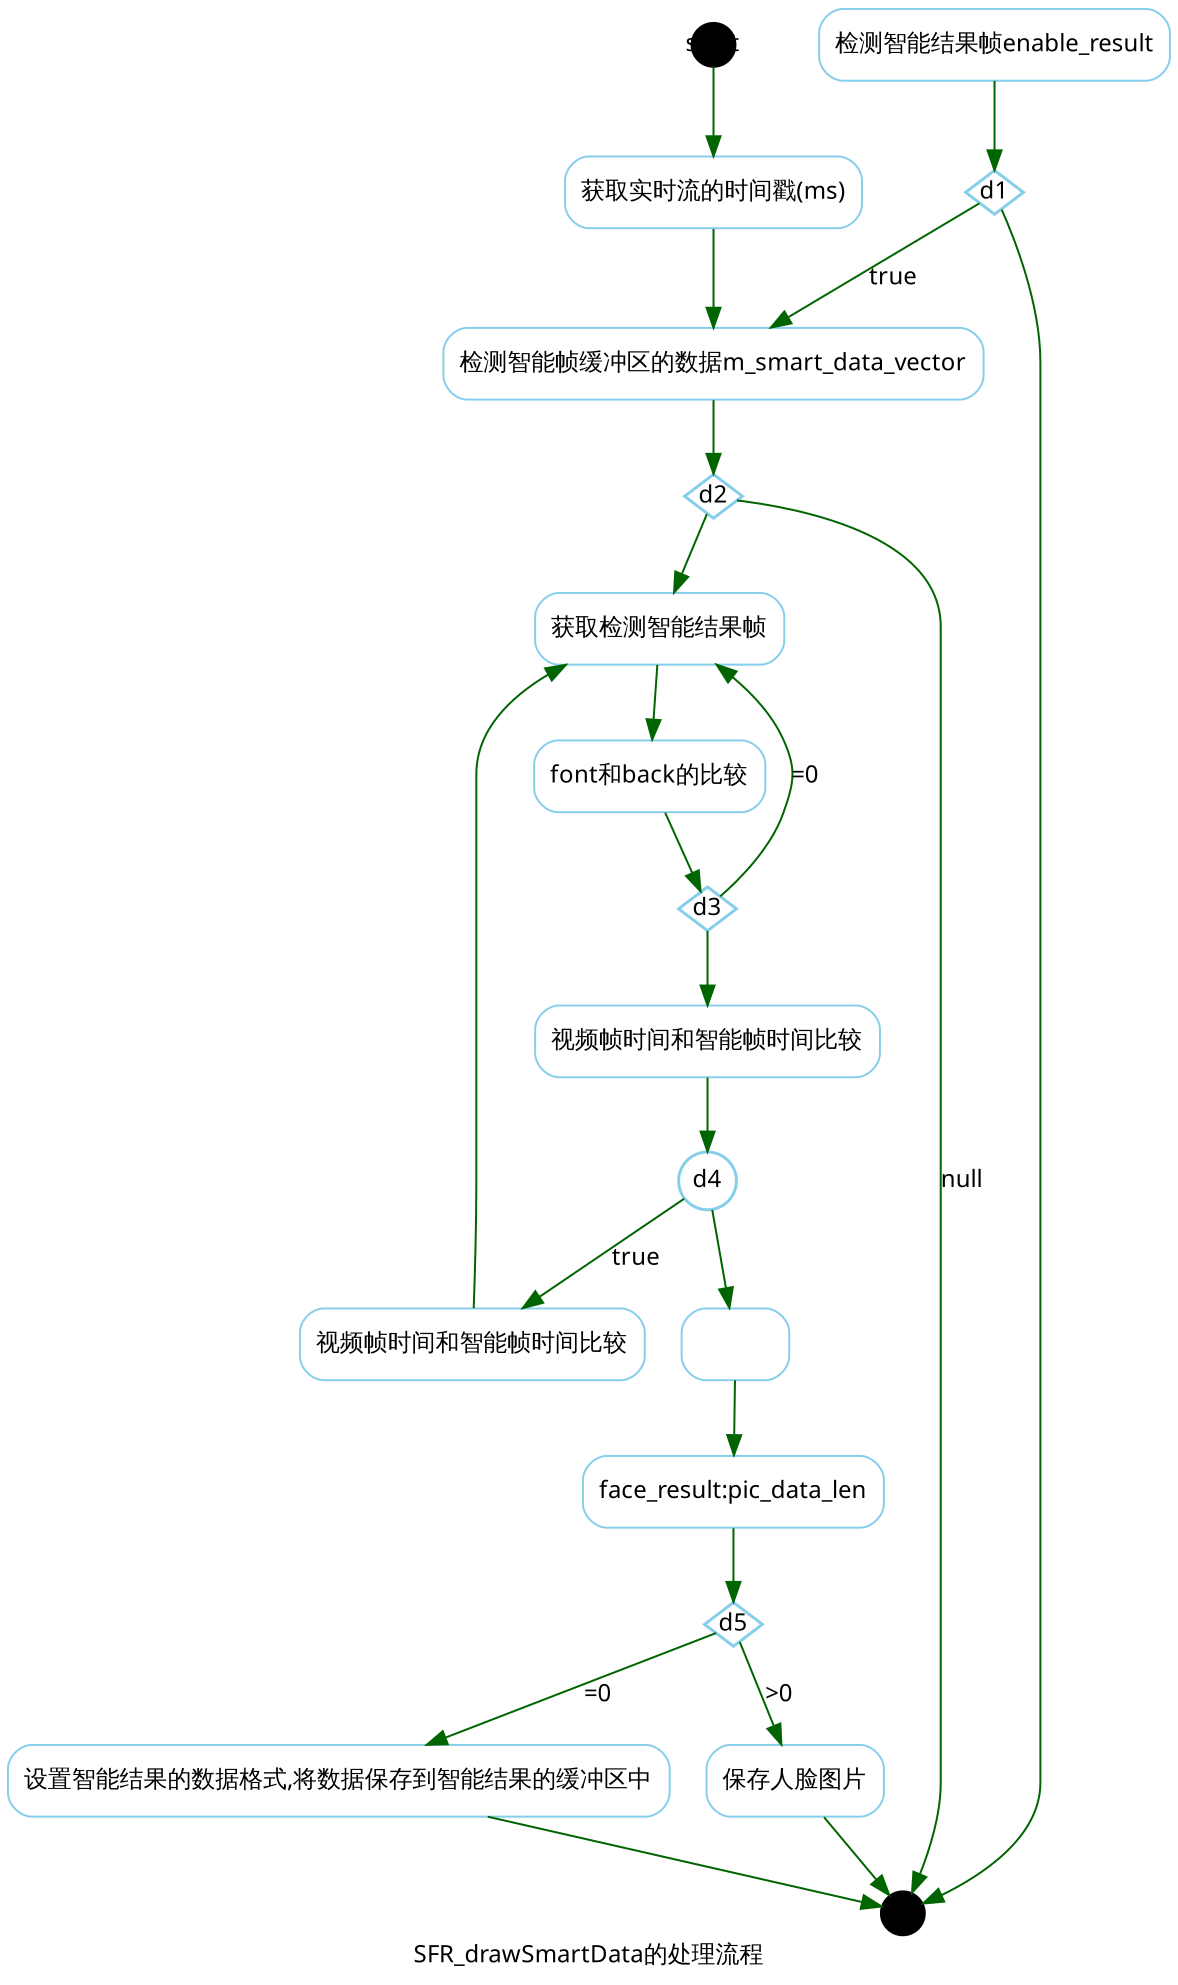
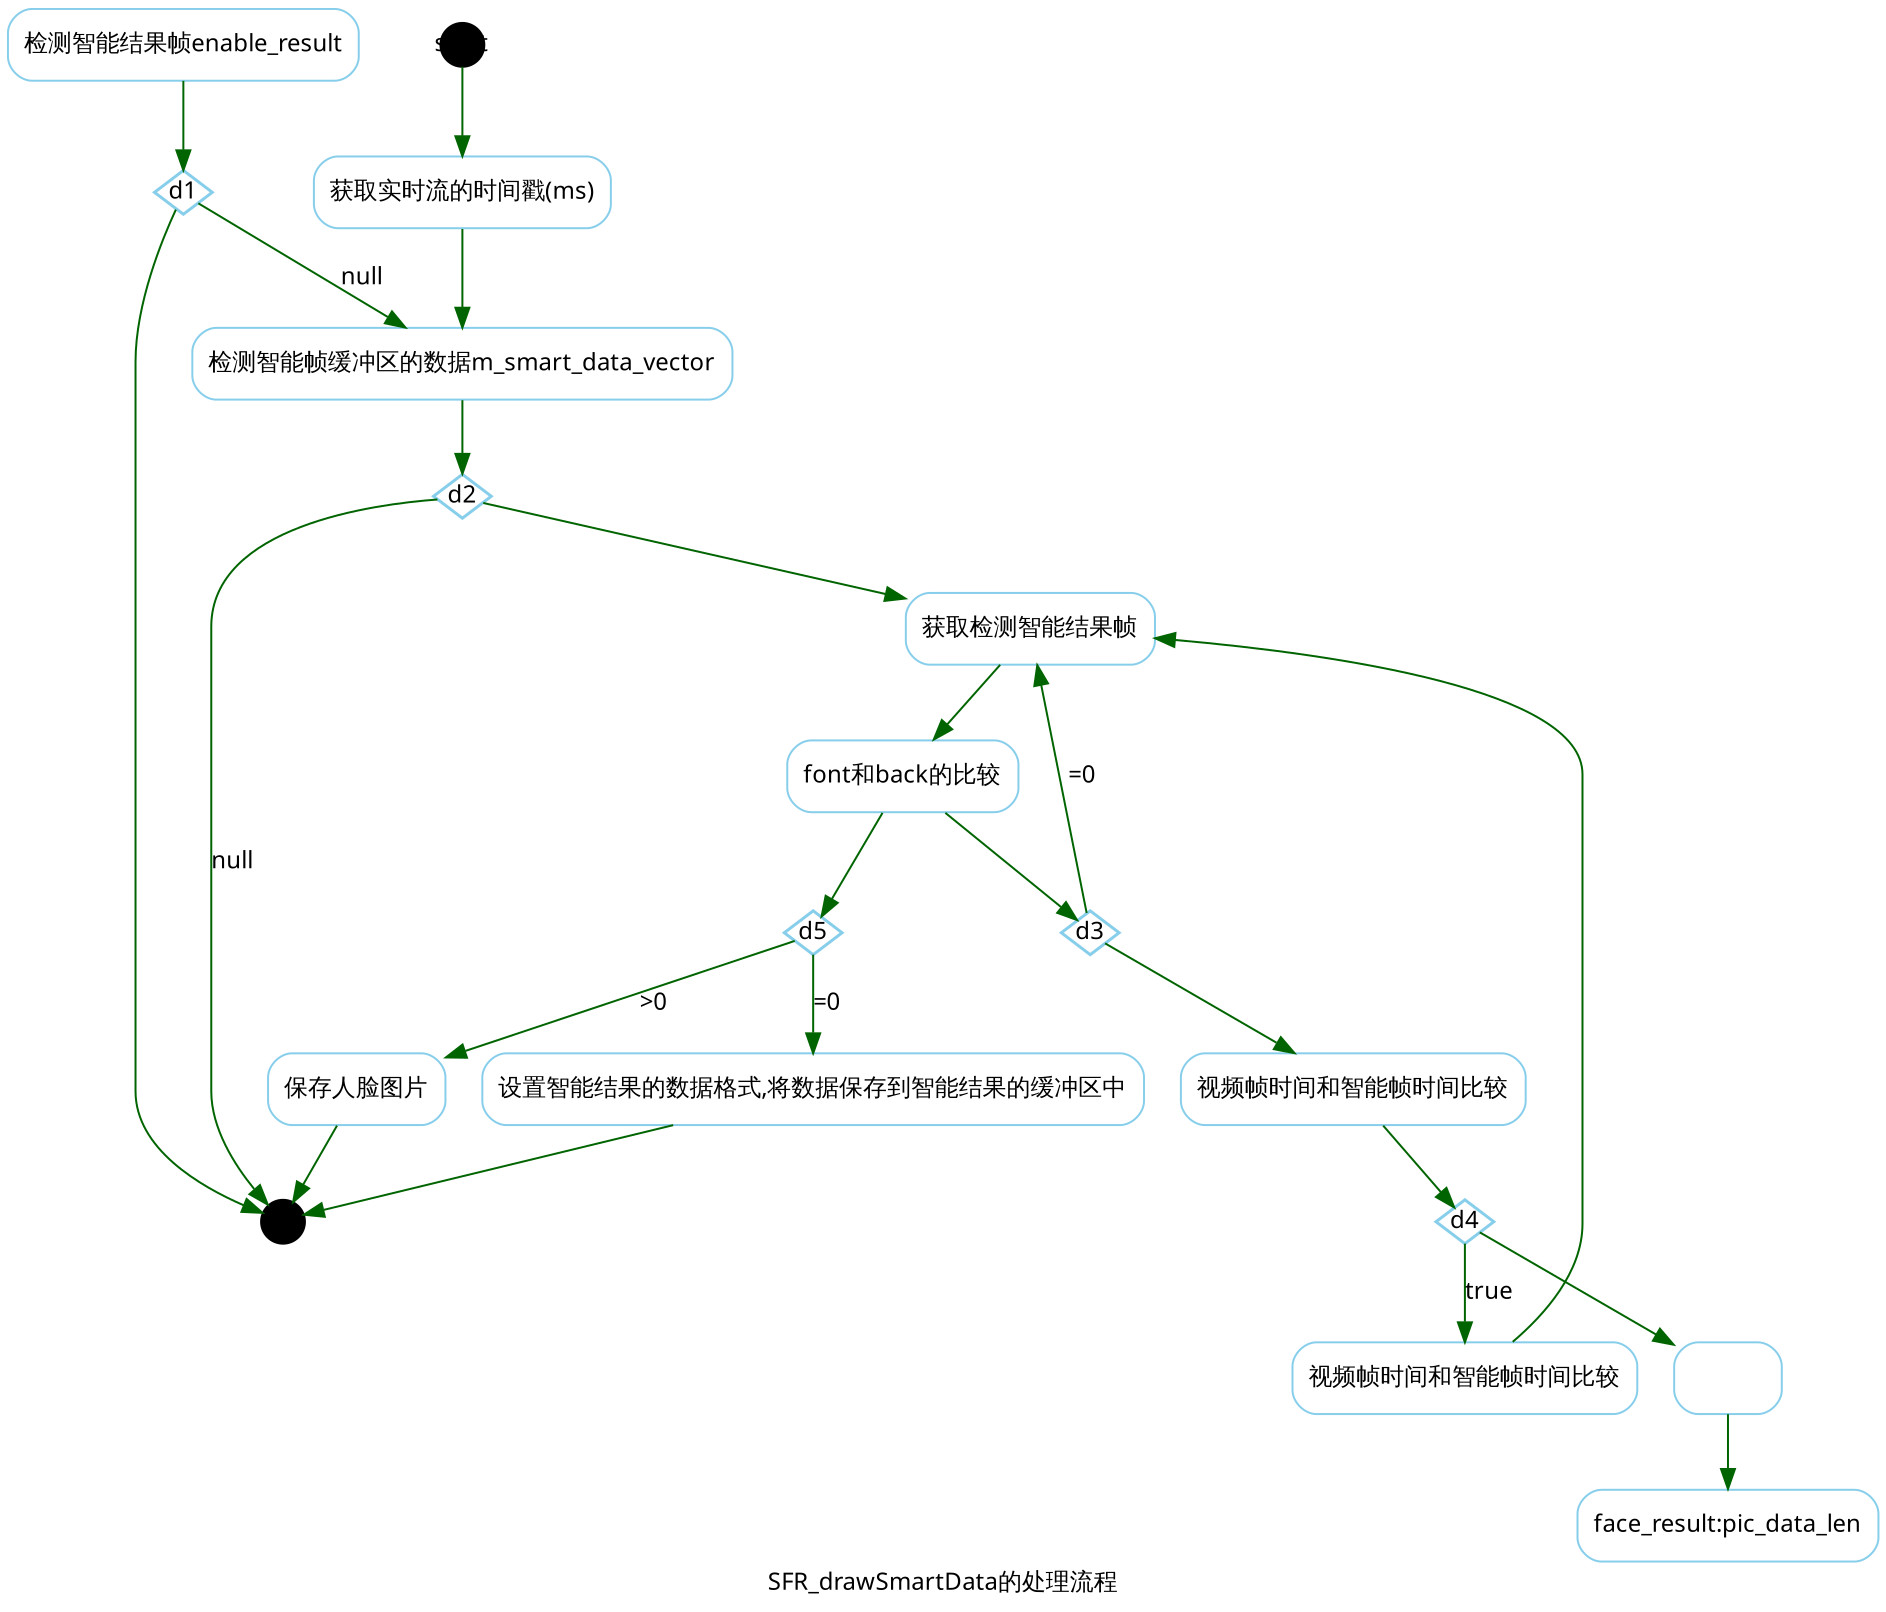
edge "d1" -> "检测智能帧缓冲区的数据m_smart_data_vector": label "true" -> "null"
node "d4": shape circle -> diamond
edge "face_result:pic_data_len" -> "d5": now "font和back的比较" -> "d5"
